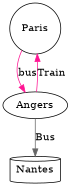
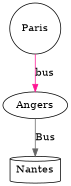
edge "Angers" -> "Paris": removed, label "Train"
